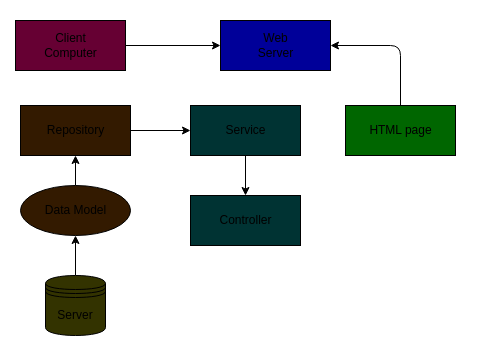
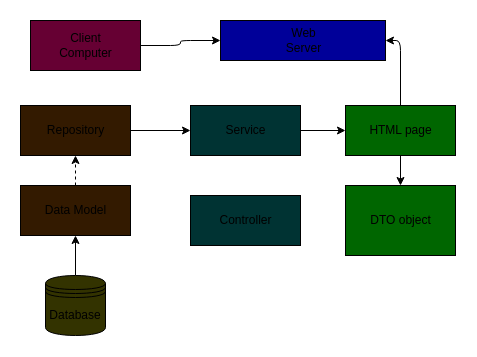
node "Client Computer": moved (71, 46) -> (86, 46)
node "Web Server": size 110x50 -> 165x40
edge "HTML page" -> "DTO object": added
edge "Service" -> "Controller": now "Service" -> "HTML page"
edge "Data Model" -> "Repository": style solid -> dashed
node "Data Model": shape ellipse -> rectangle
node "DTO object": added
node "Server": label "Server" -> "Database"
